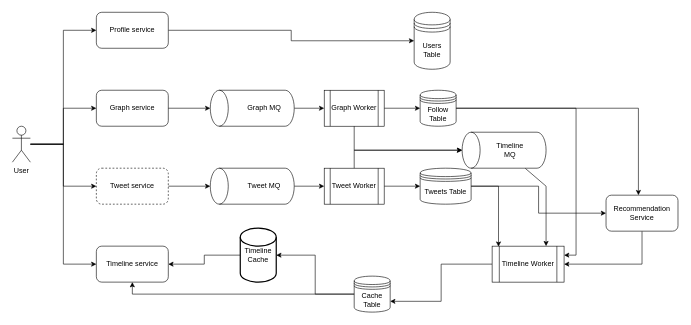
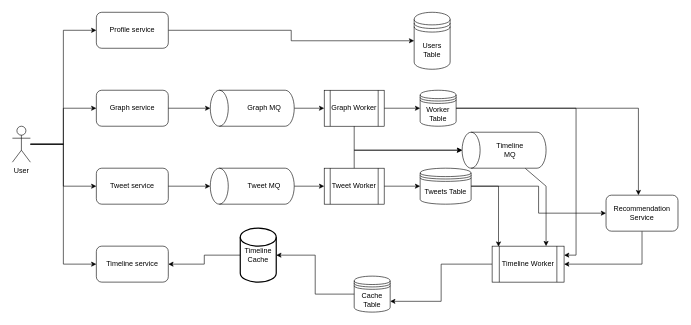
node "Follow Table": label "Follow Table" -> "Worker Table"
node "Tweet service": style dashed -> solid
edge "Cache Table" -> "Timeline service": removed
